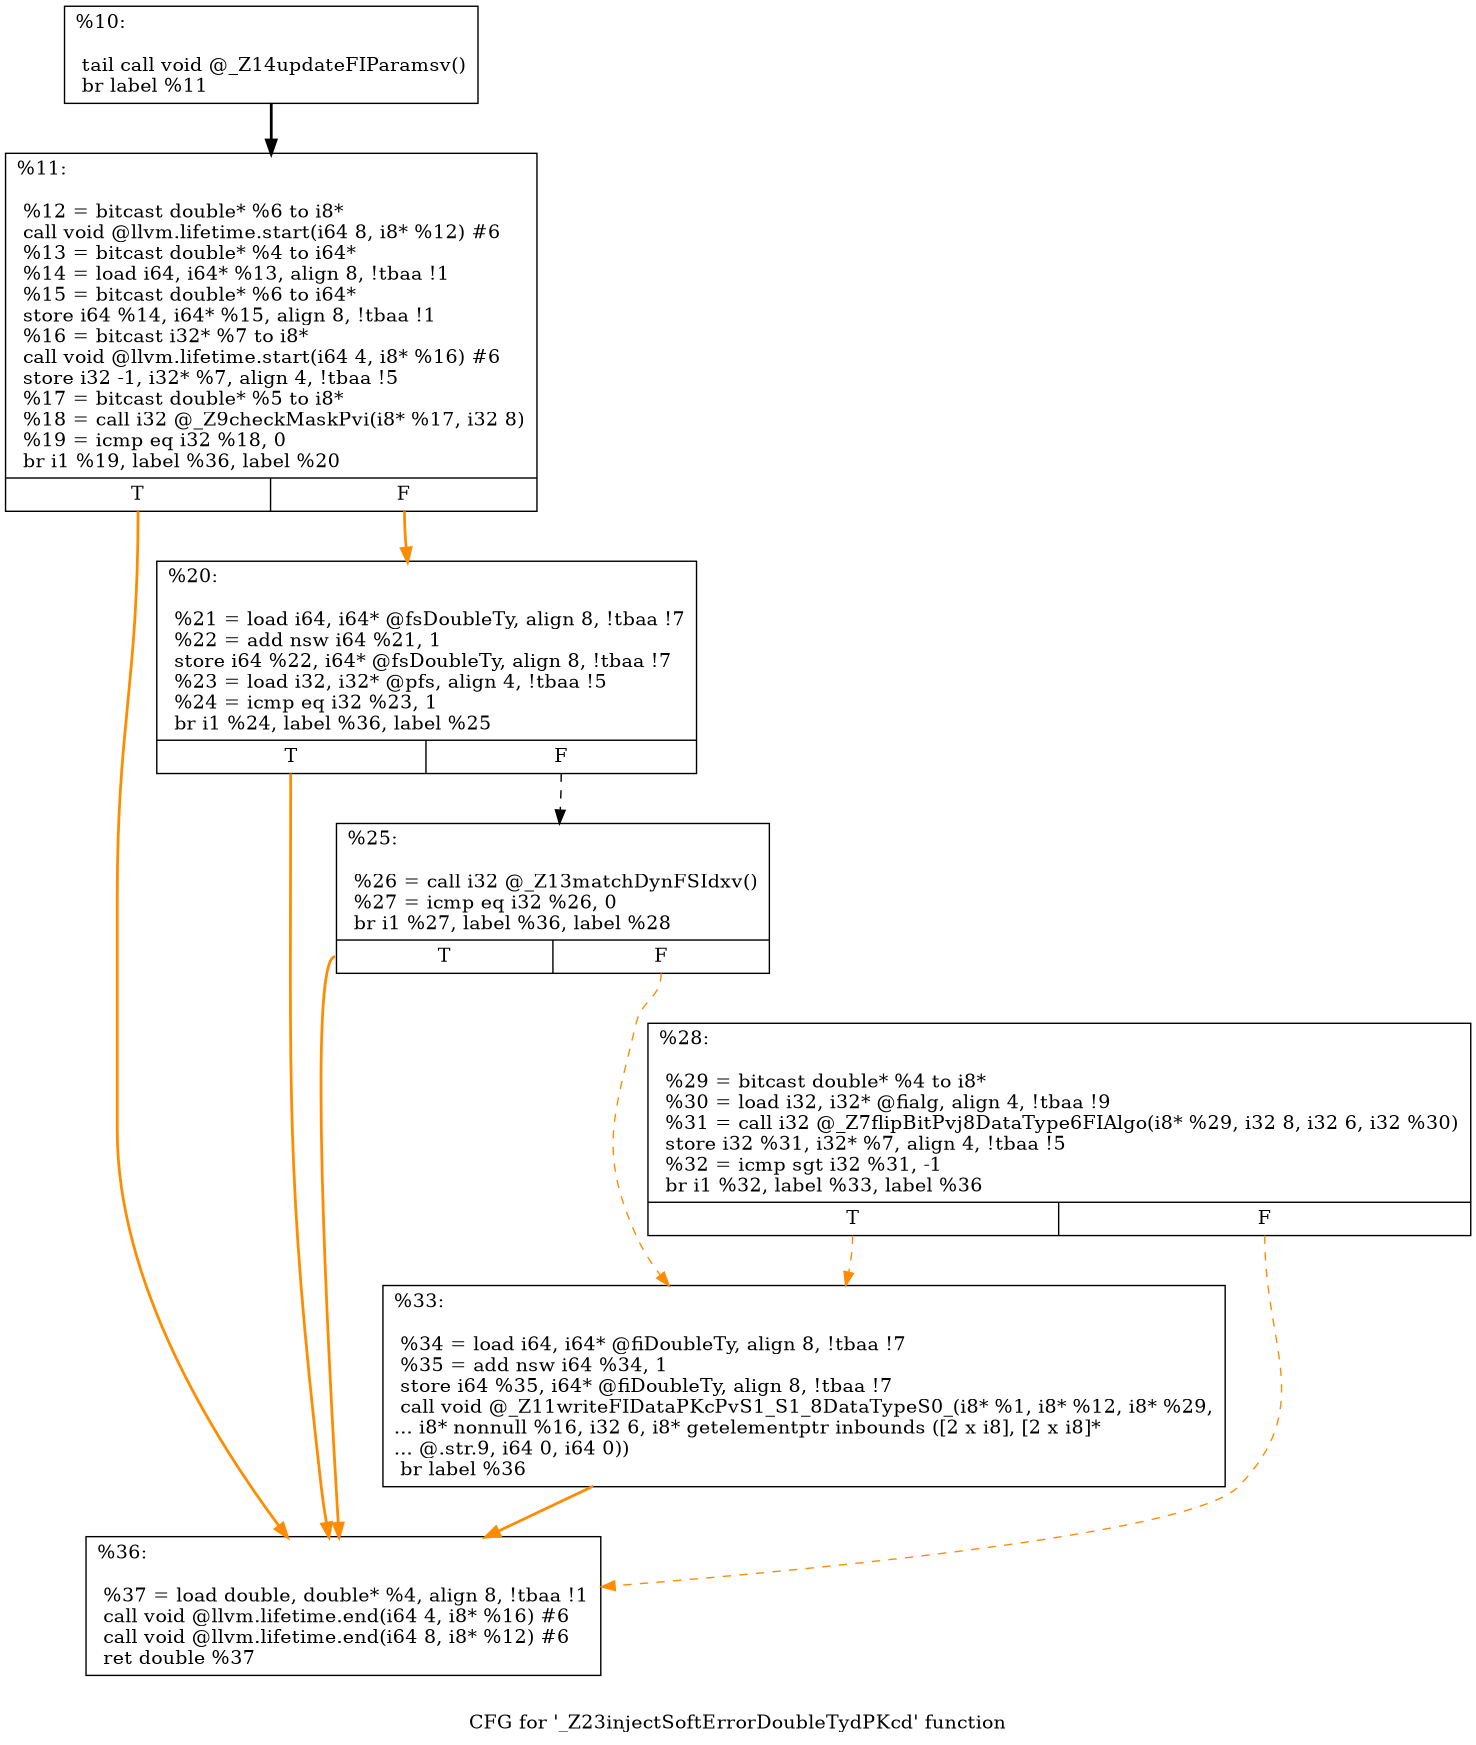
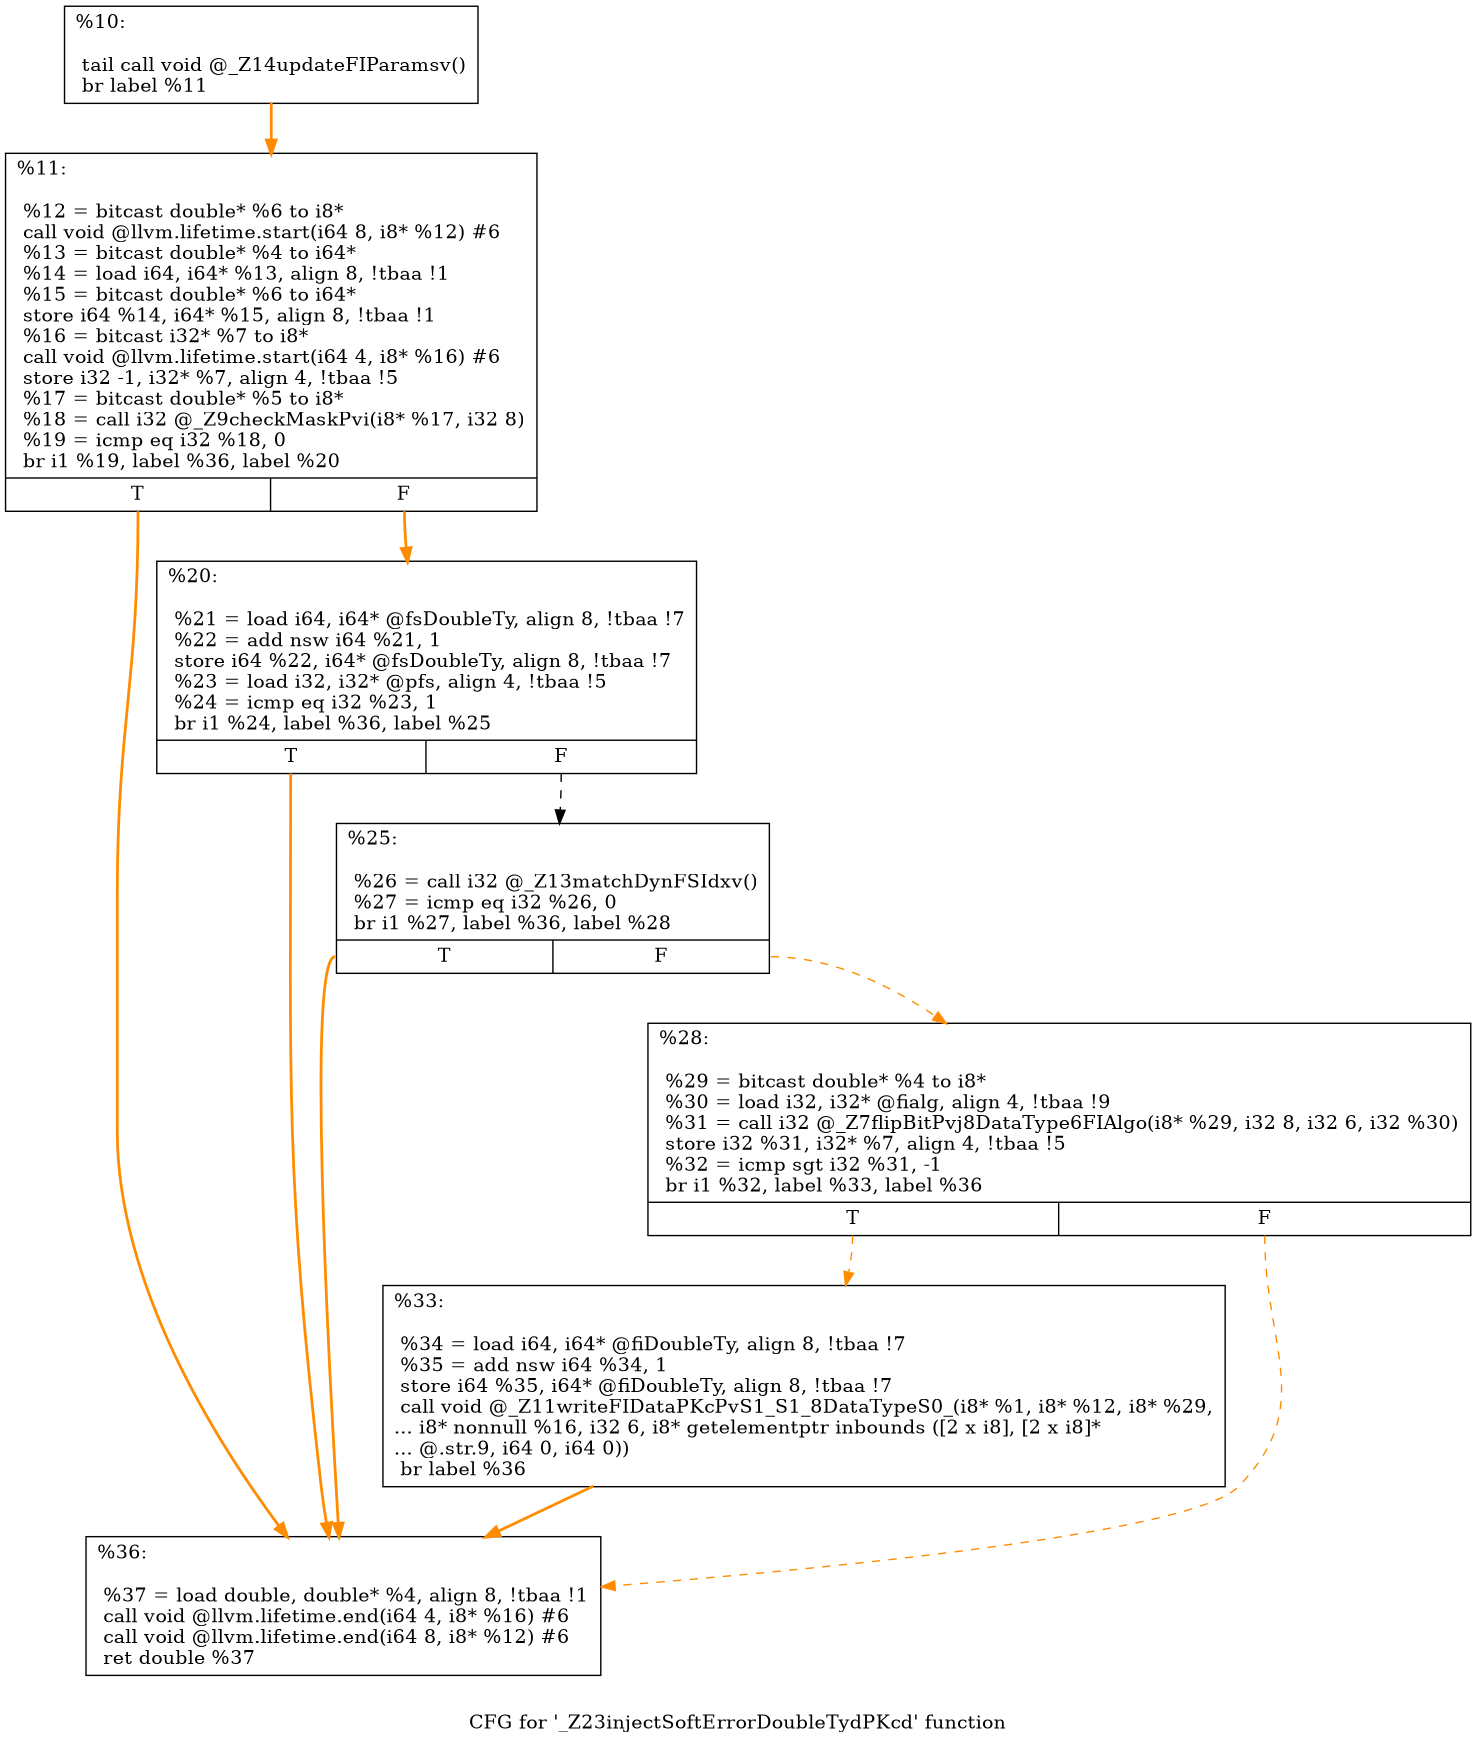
edge "%10:" -> "%11:": color black -> darkorange
edge "%25:" -> "%33:": now "%25:" -> "%28:"
